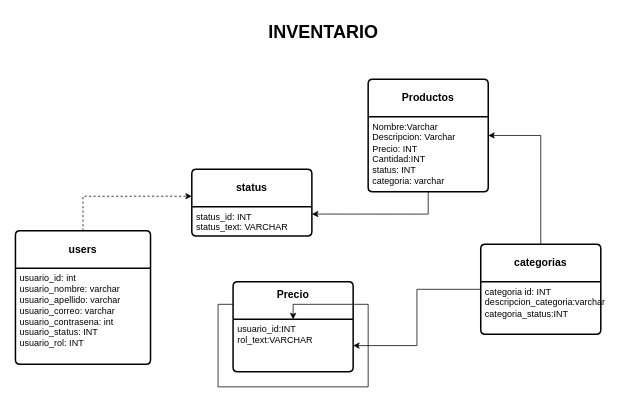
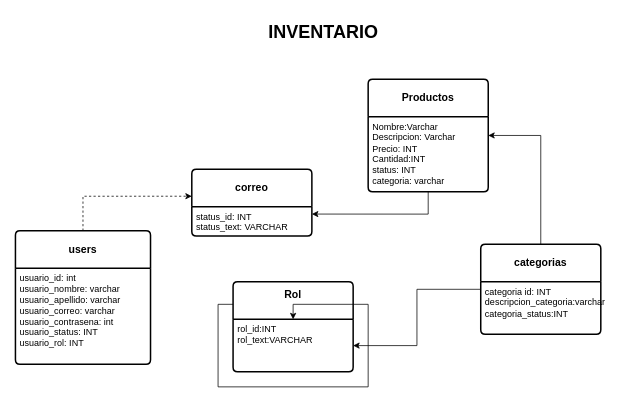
node "status": label "status" -> "correo"
node "Precio": label "Precio" -> "Rol"
node "usuario_id:INT rol_text:VARCHAR": label "usuario_id:INT rol_text:VARCHAR" -> "rol_id:INT rol_text:VARCHAR"
